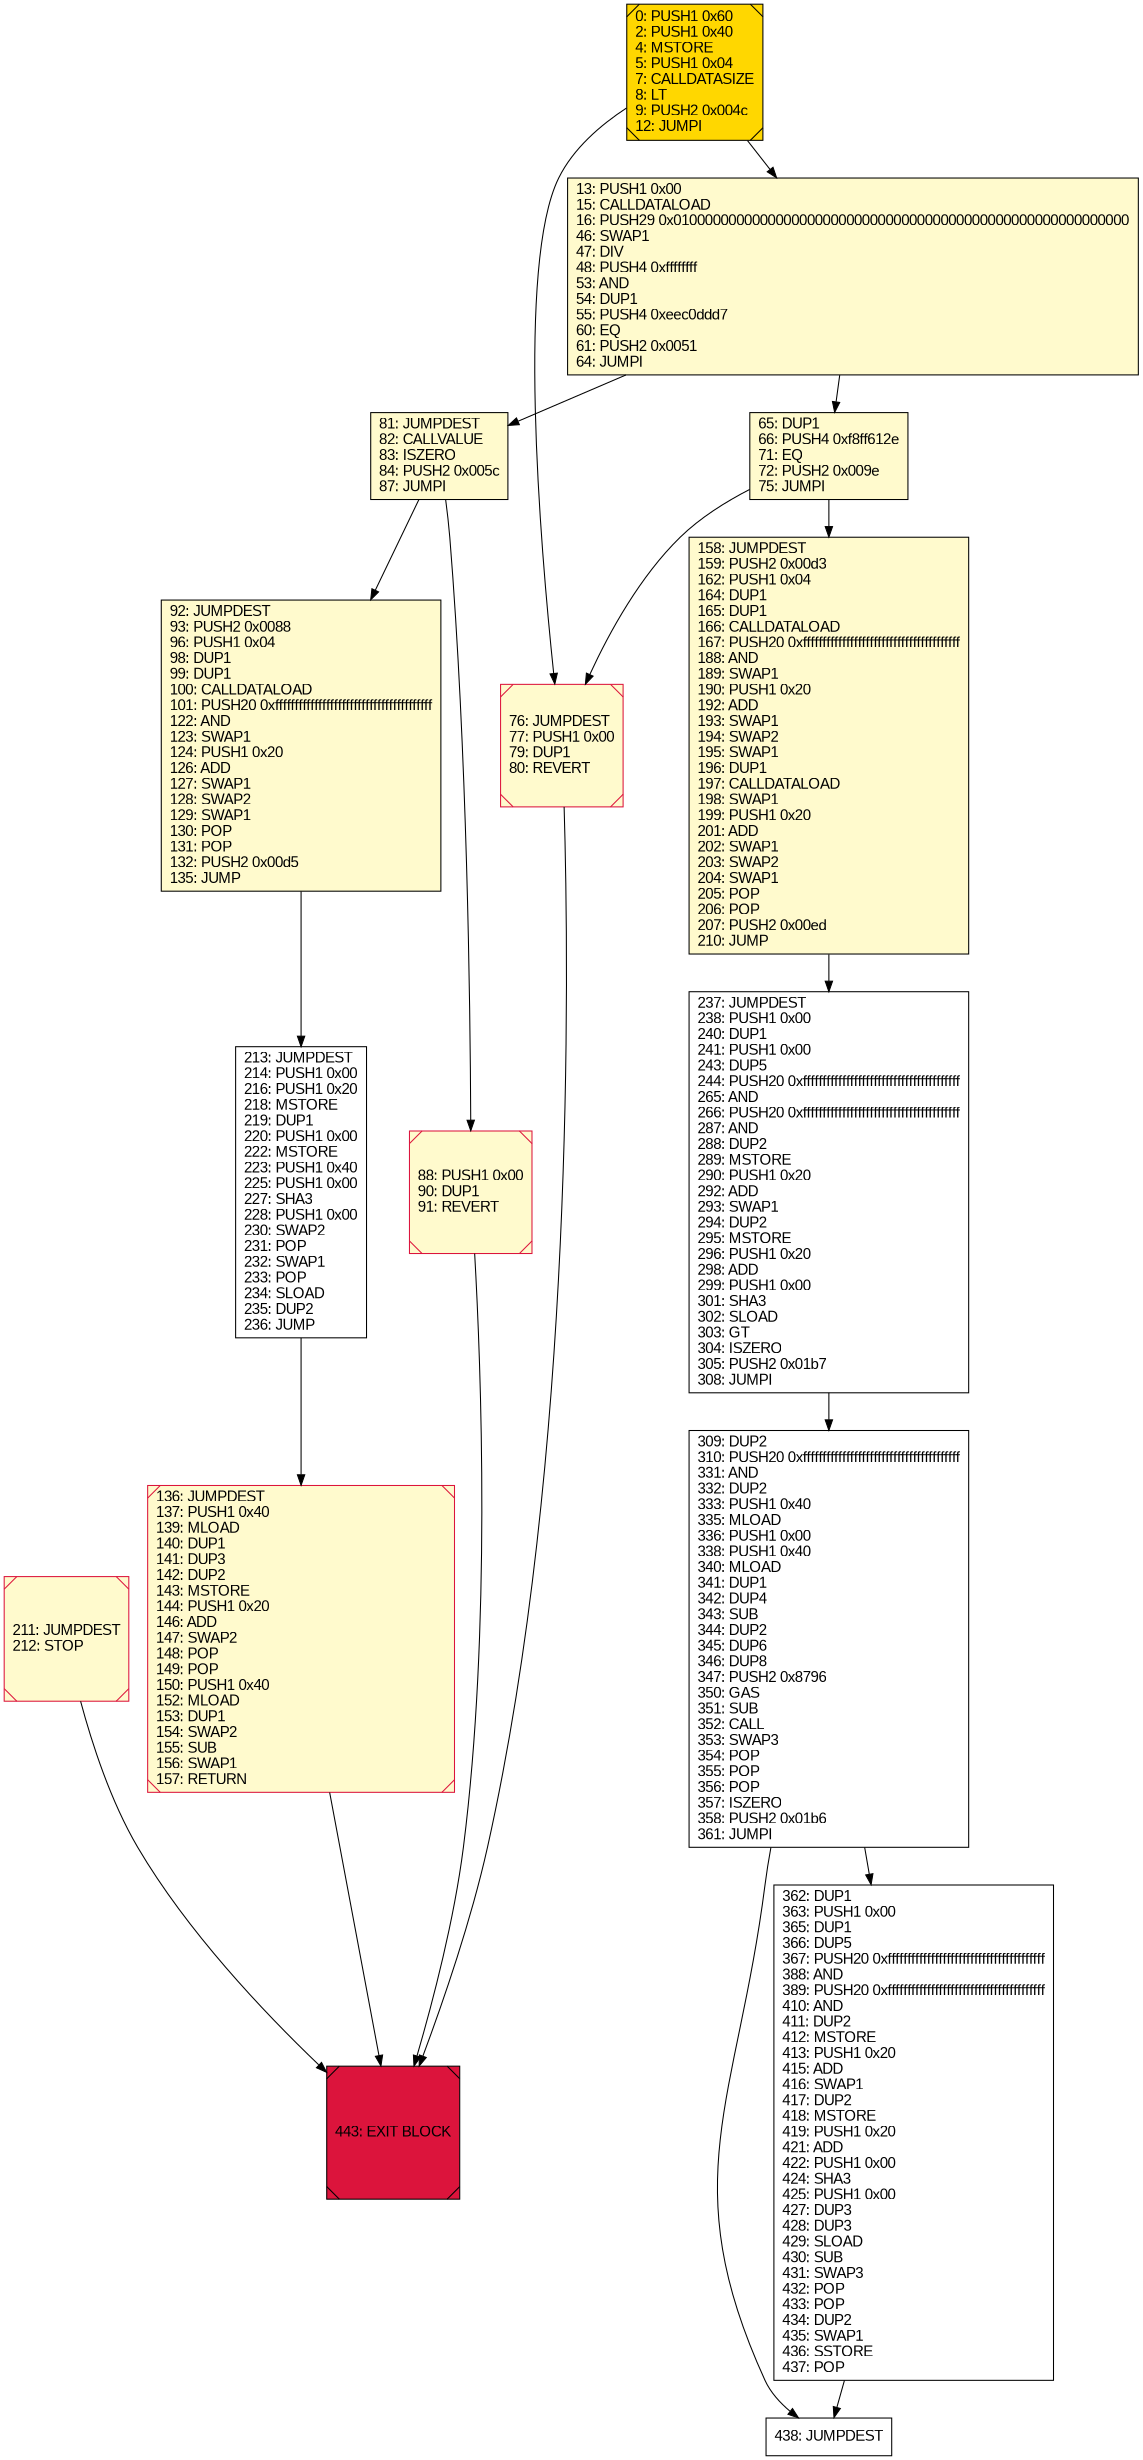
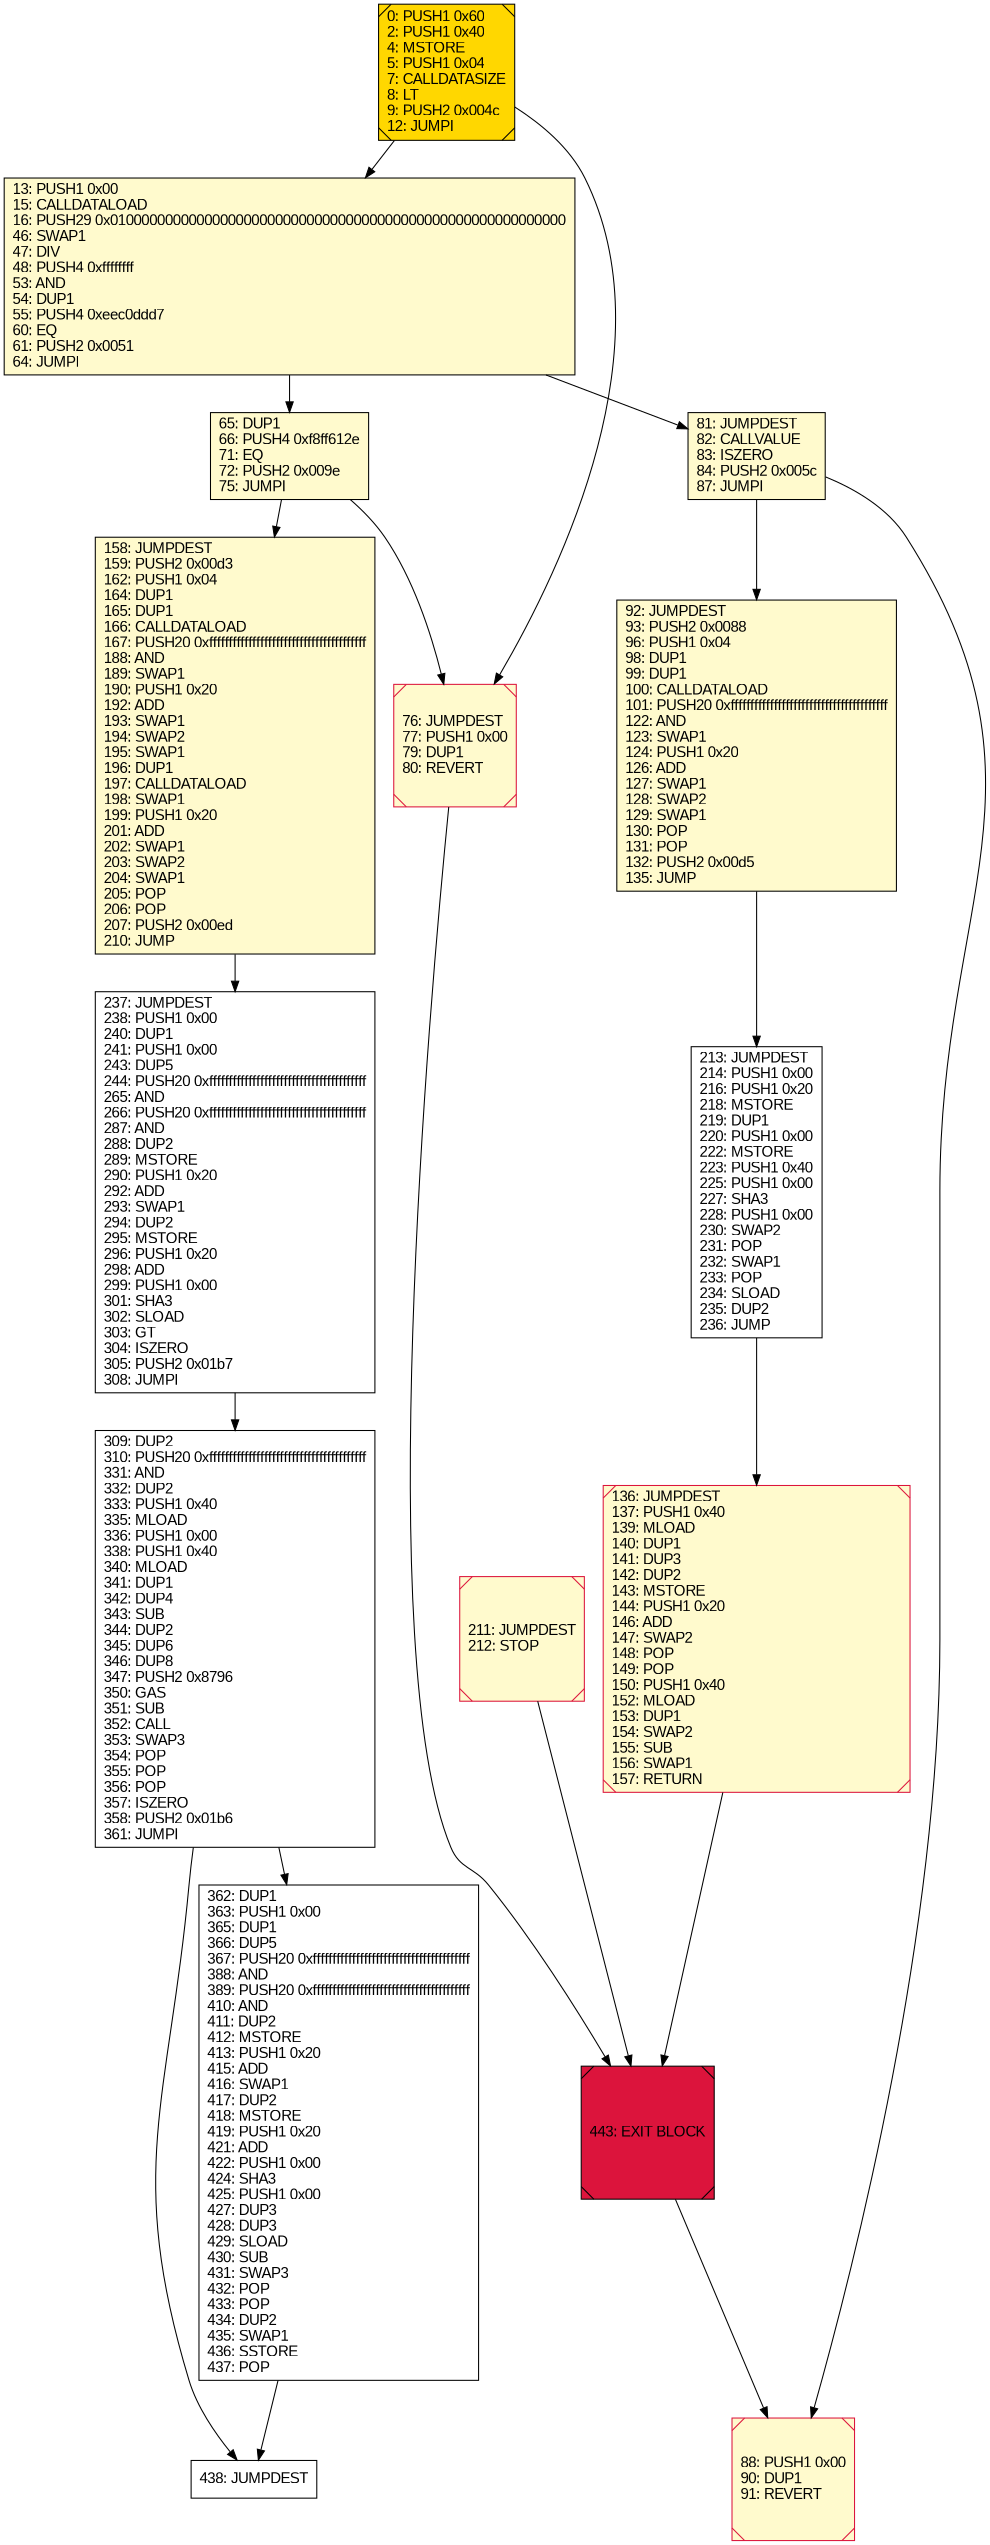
edge "88: PUSH1 0x00 90: DUP1 91: REVERT" -> "443: EXIT BLOCK": reversed
